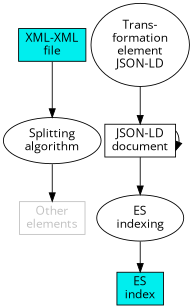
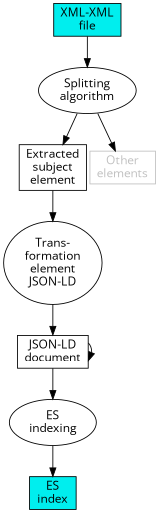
node "Extracted subject element": added
